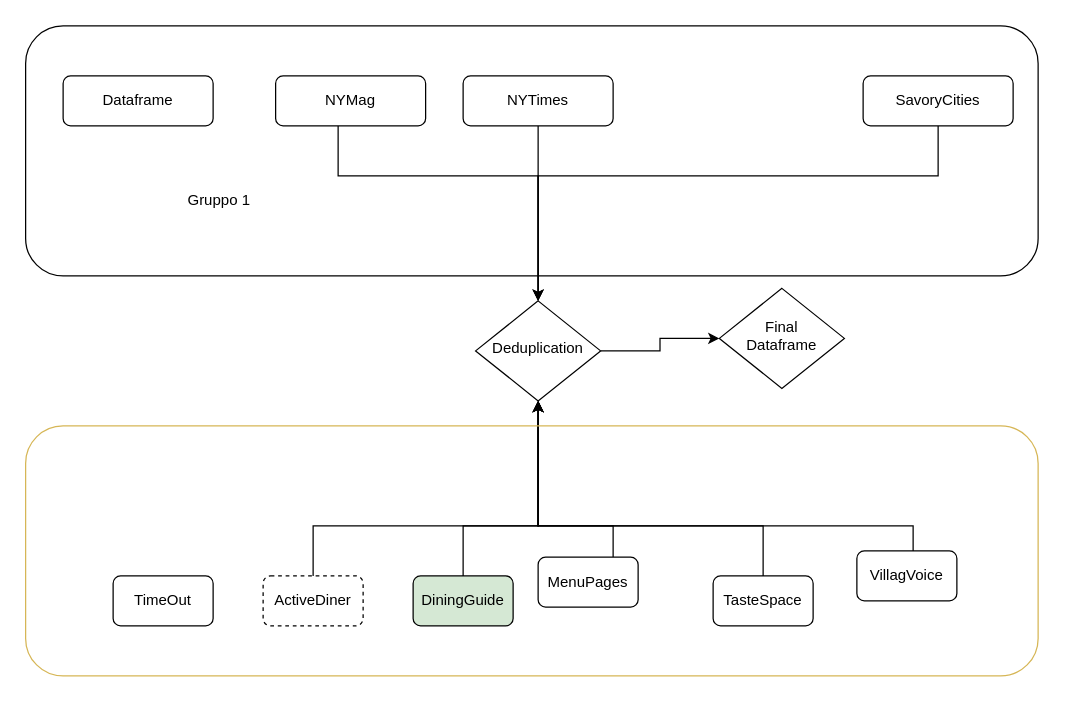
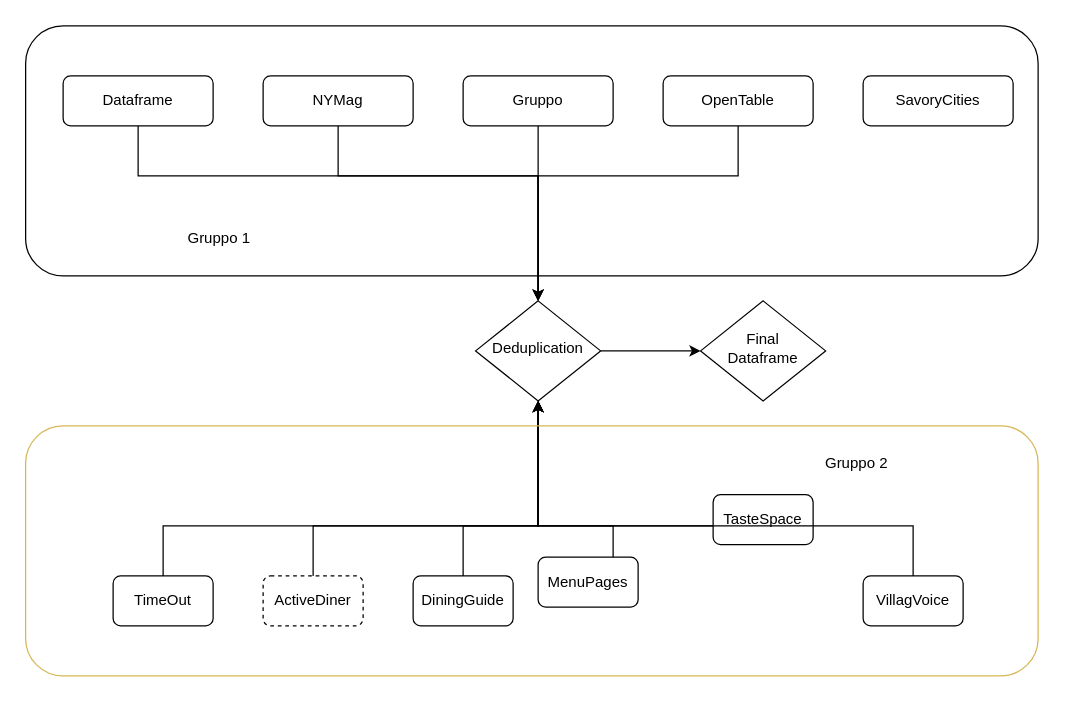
node "NYMag": moved (351, 101) -> (338, 101)
node "NYTimes": label "NYTimes" -> "Gruppo"
node "OpenTable": added
edge "OpenTable" -> "Deduplication": added
edge "Dataframe" -> "Deduplication": added
edge "SavoryCities" -> "Deduplication": removed
node "Gruppo 1": moved (219, 201) -> (219, 238)
node "Final Dataframe": moved (782, 338) -> (763, 351)
node "Gruppo 2": added
edge "TimeOut" -> "Deduplication": added
edge "DiningGuide" -> "Deduplication": arrowhead classic -> open
node "VillagVoice": moved (907, 576) -> (913, 601)
node "DiningGuide": fillcolor #d5e8d4 -> #ffffff
node "TasteSpace": moved (763, 601) -> (763, 519)
